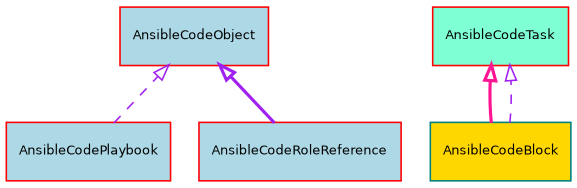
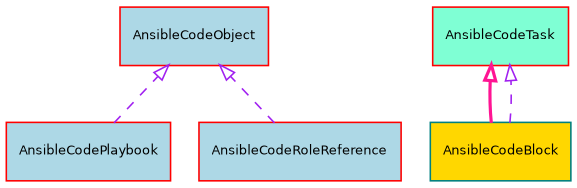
edge "AnsibleCodeRoleReference" -> "AnsibleCodeObject": style bold -> dashed
